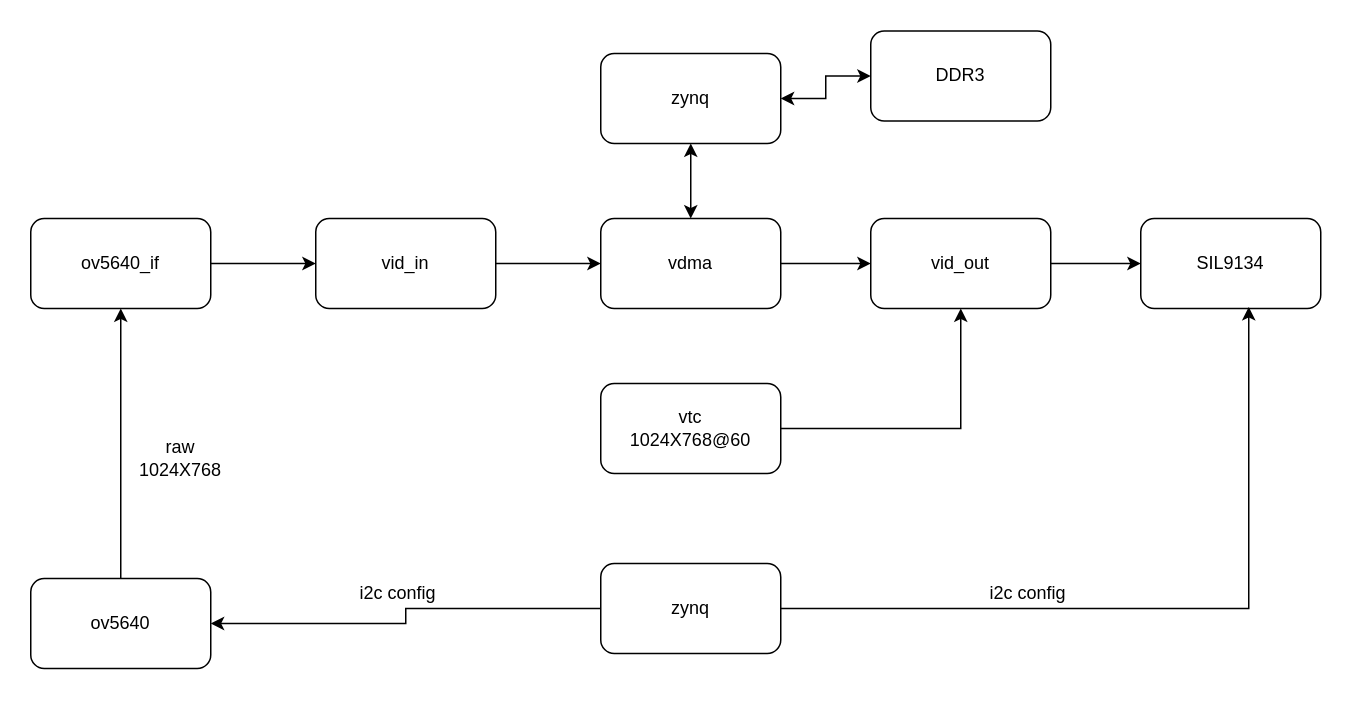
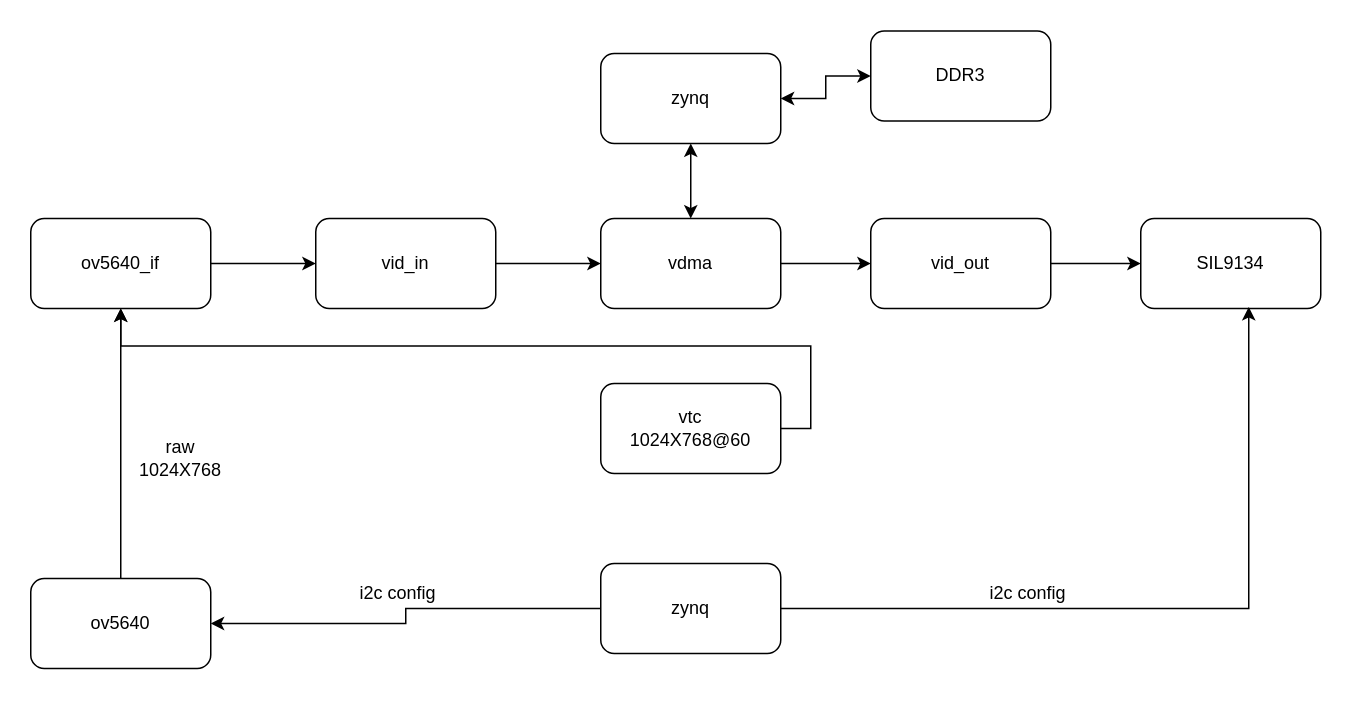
edge "vtc 1024X768@60" -> "vid_out": now "vtc 1024X768@60" -> "ov5640_if"
